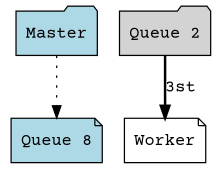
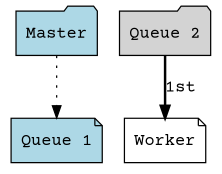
edge "Queue 2" -> "Worker": label "3st" -> "1st"
node "Queue 8": label "Queue 8" -> "Queue 1"
